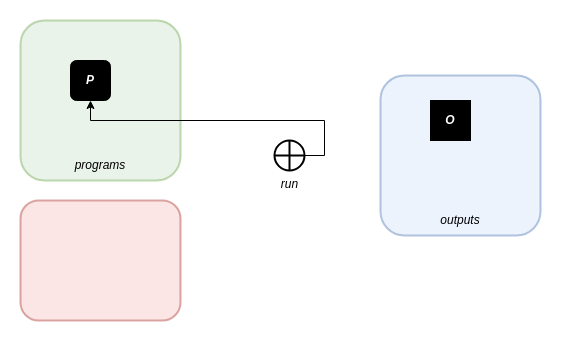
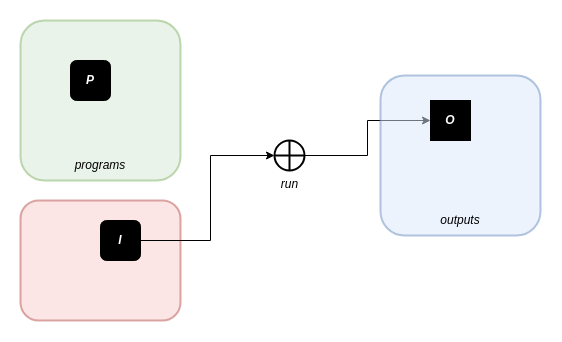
edge "run" -> "P": now "run" -> "O"
edge "I" -> "run": added
node "I": added
